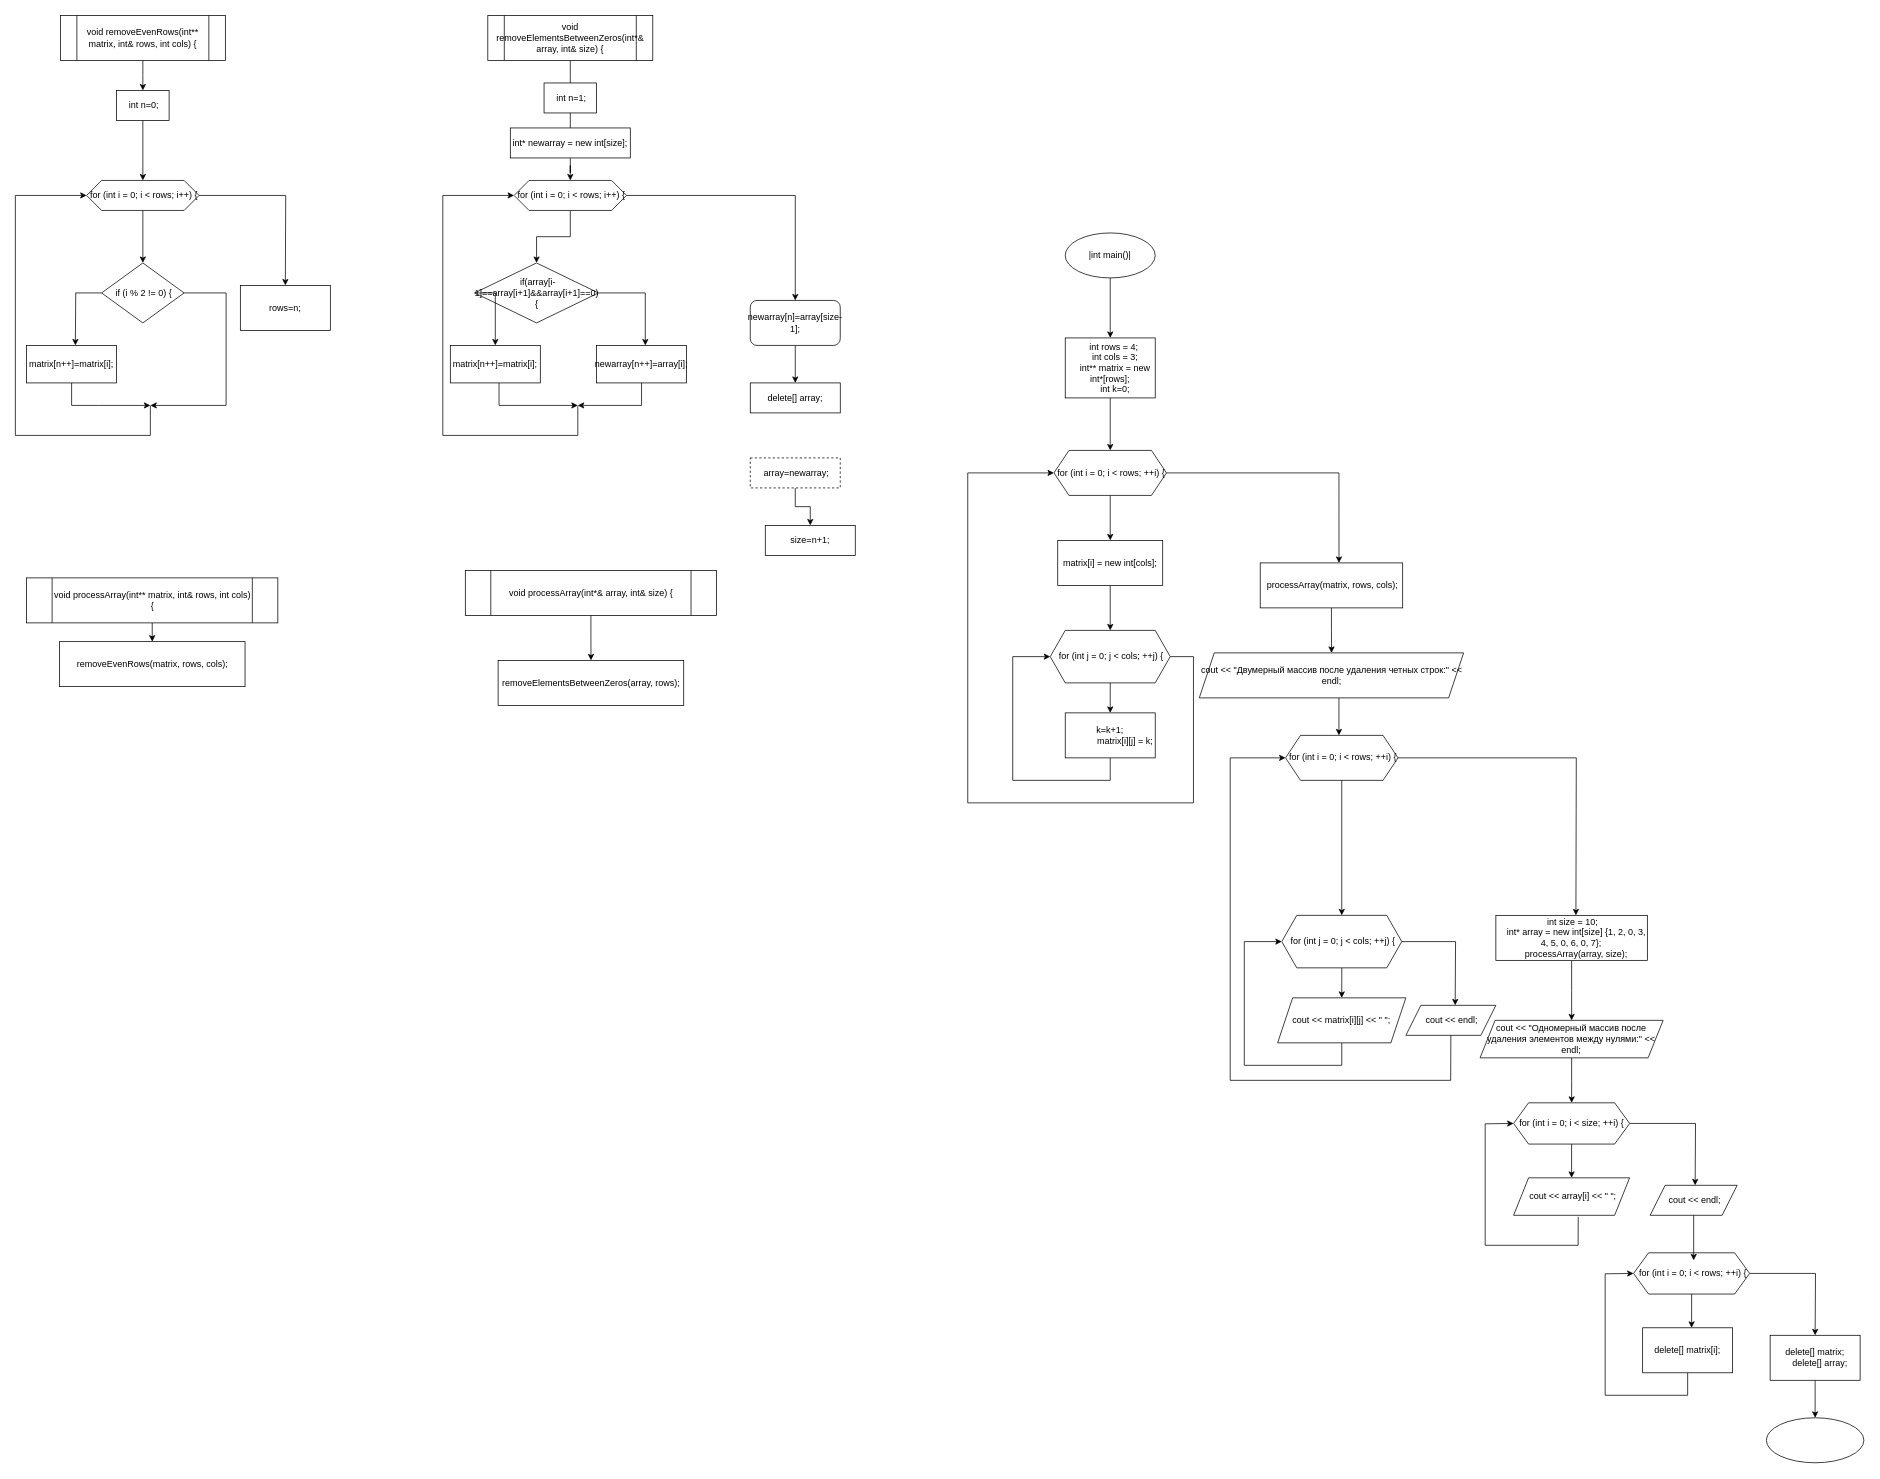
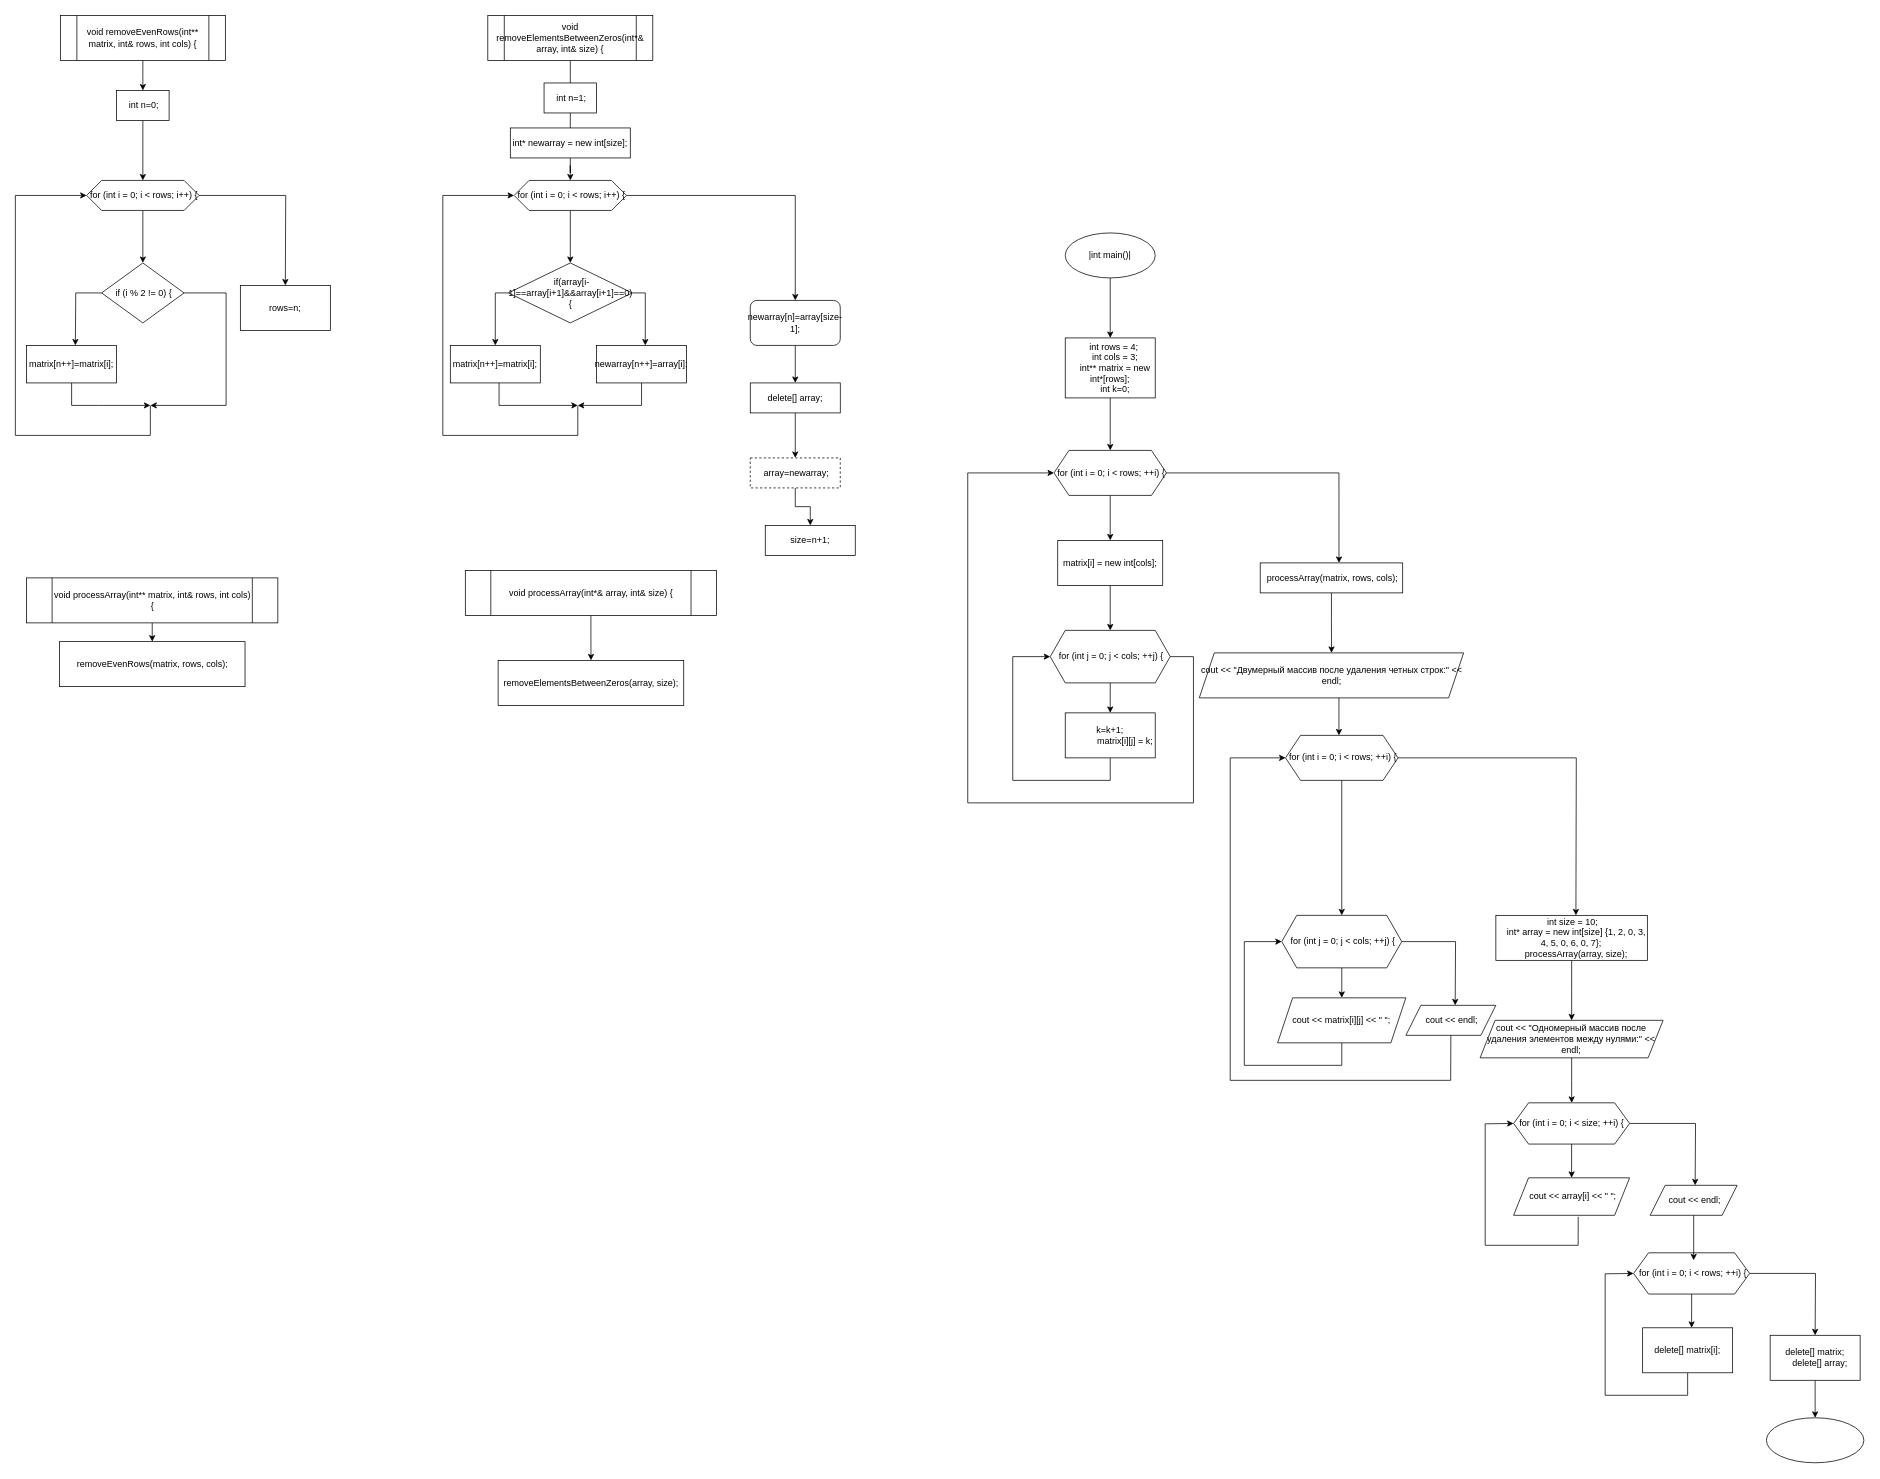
node "if(array[i-1]==array[i+1]&&array[i+1]==0){": moved (537, 293) -> (570, 293)
edge "delete[] array;" -> "array=newarray;": added
node "processArray(matrix, rows, cols);": size 143x45 -> 143x30
node "removeElementsBetweenZeros(array, rows);": label "removeElementsBetweenZeros(array, rows);" -> "removeElementsBetweenZeros(array, size);"
